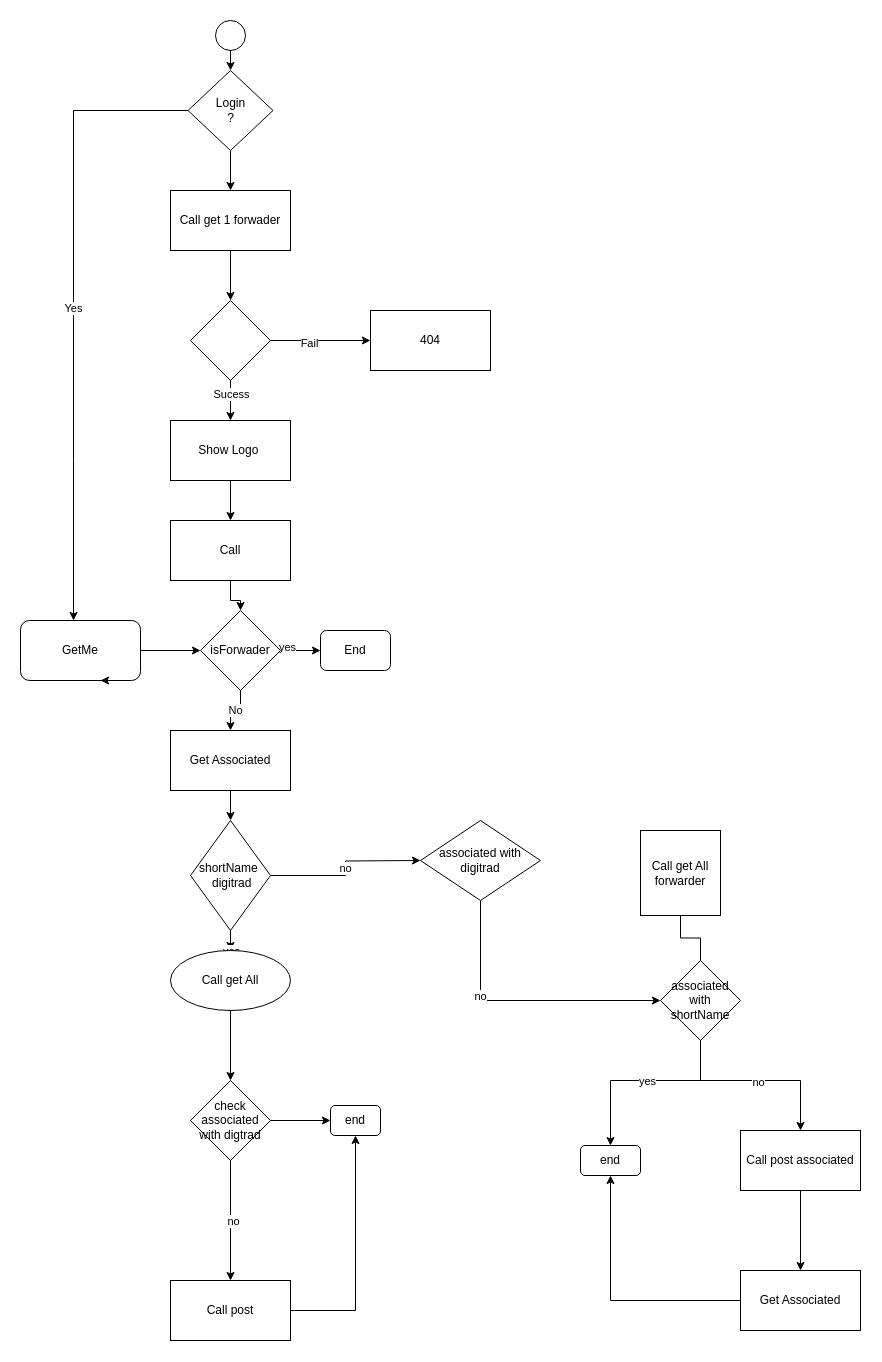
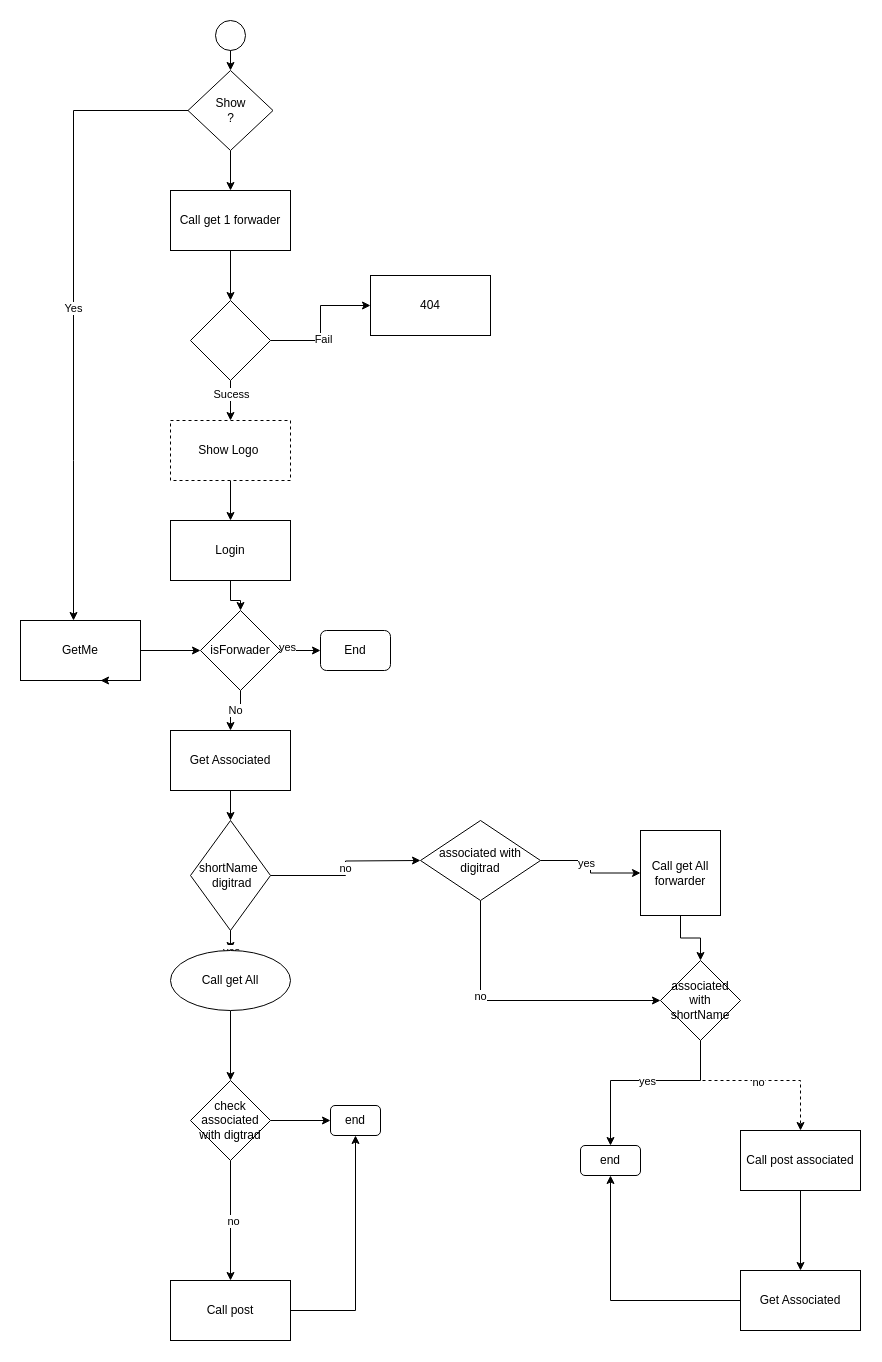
node "Login ?": label "Login ?" -> "Show ?"
node "404": moved (431, 341) -> (431, 306)
node "Show Logo": style solid -> dashed
node "Call": label "Call" -> "Login"
node "GetMe": shape rounded rectangle -> rectangle
edge "associated with digitrad" -> "Call get All forwarder": added, label "yes"
edge "Call get All forwarder" -- "associated with shortName": arrowhead none -> classic
edge "associated with shortName" -> "Call post associated": style solid -> dashed
